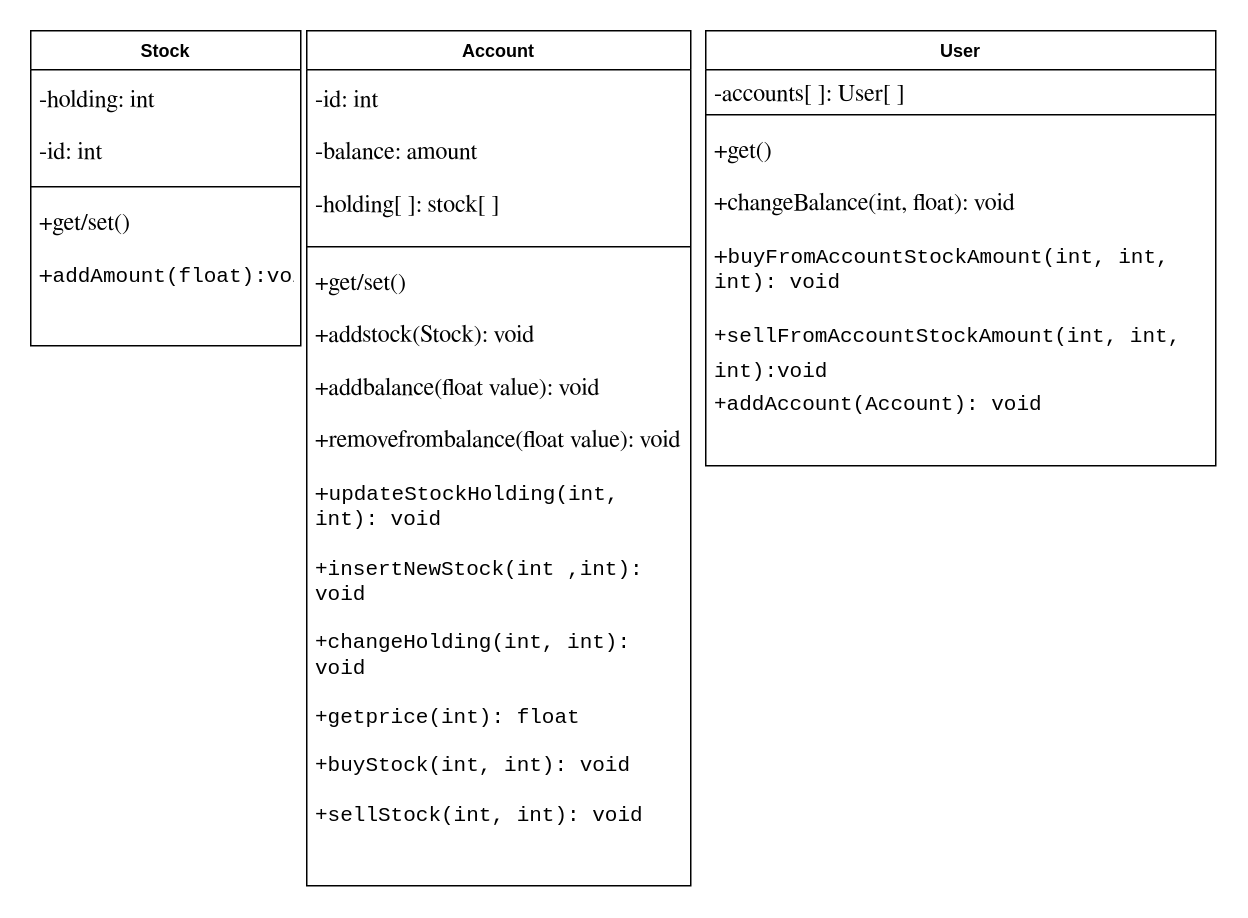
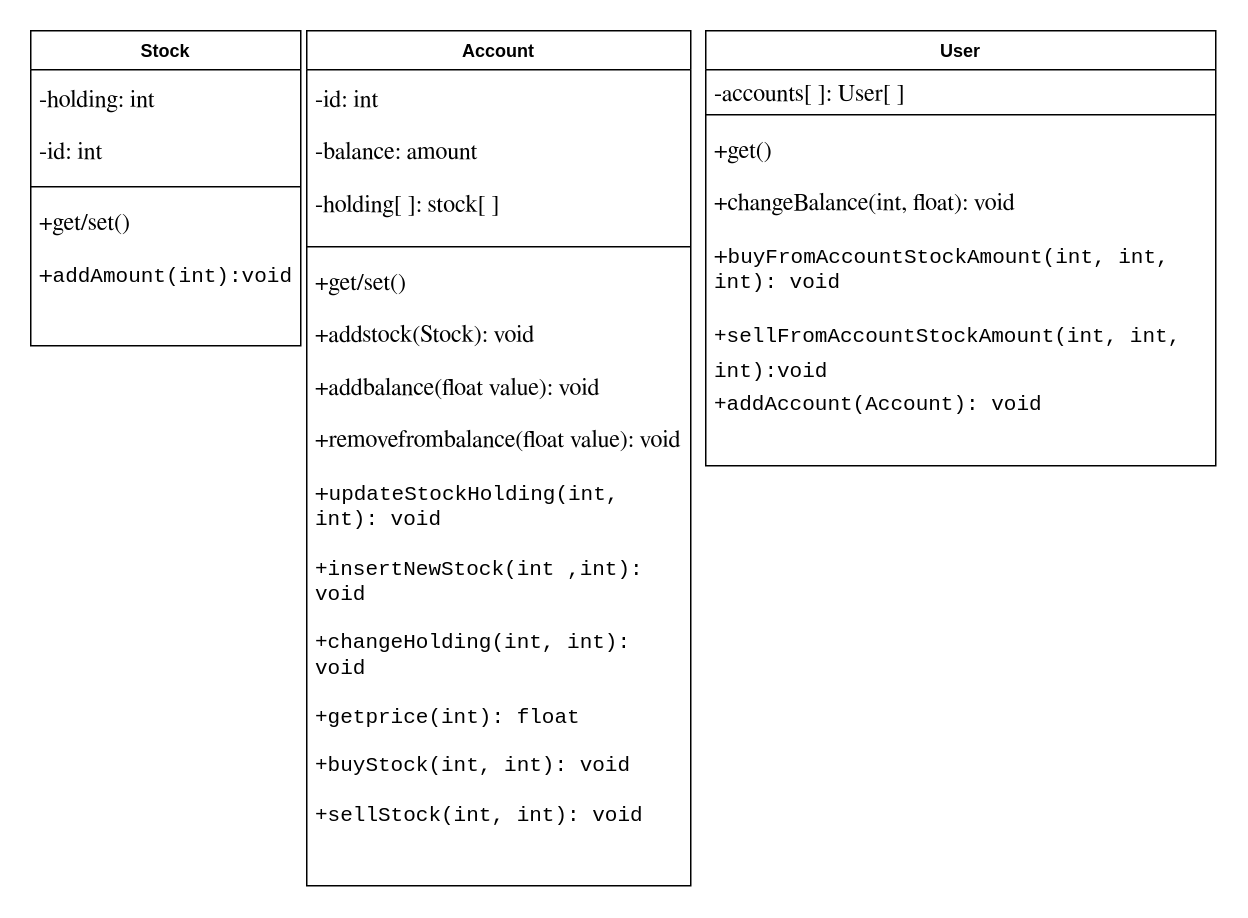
node "+get/set() +addAmount(float):void": label "+get/set() +addAmount(float):void" -> "+get/set() +addAmount(int):void"
